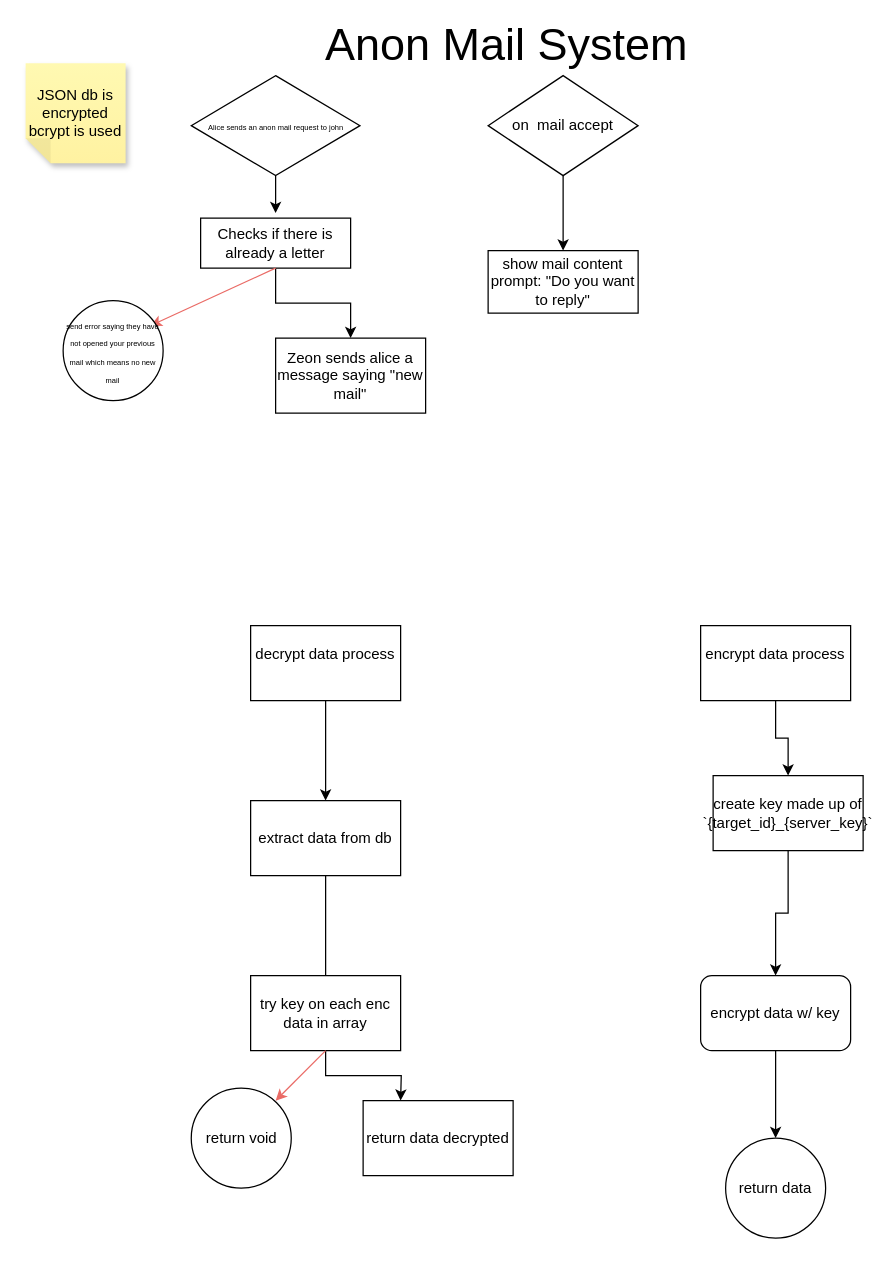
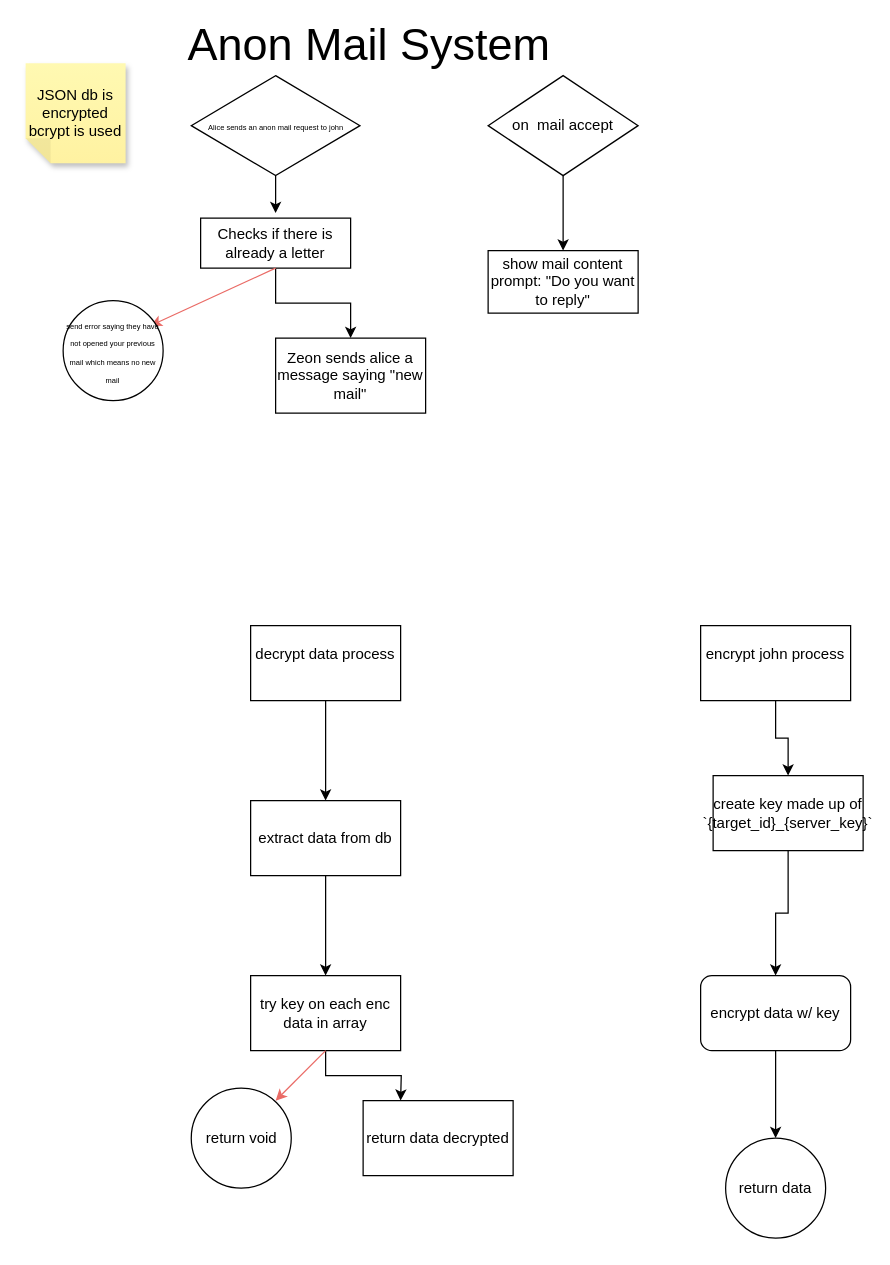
node "Anon Mail System": moved (507, 44) -> (369, 44)
node "encrypt data process": label "encrypt data process" -> "encrypt john process"
edge "extract data from db" -- "try key on each enc data in array": arrowhead none -> classic
